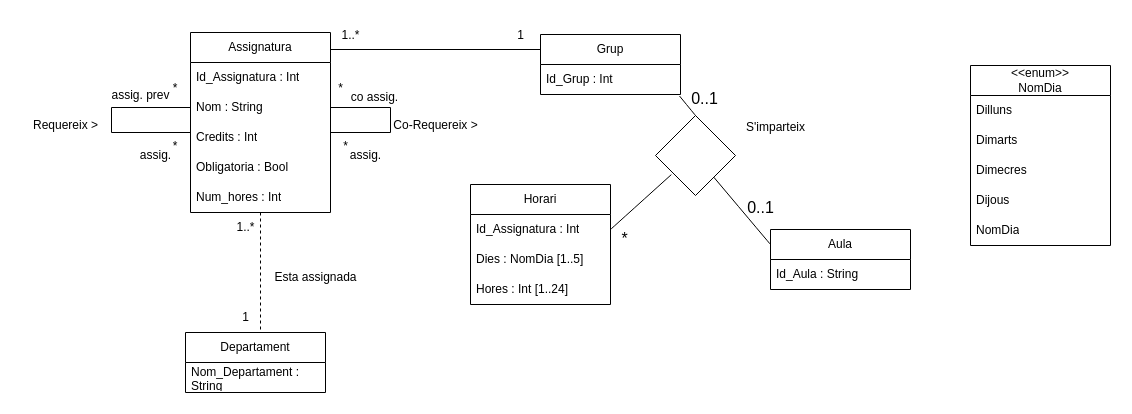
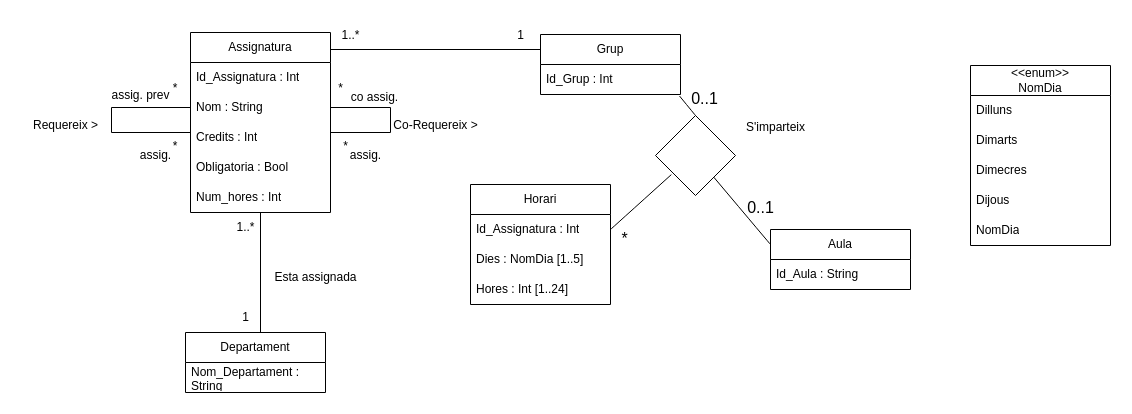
edge "Assignatura" -- "Departament": style dashed -> solid
